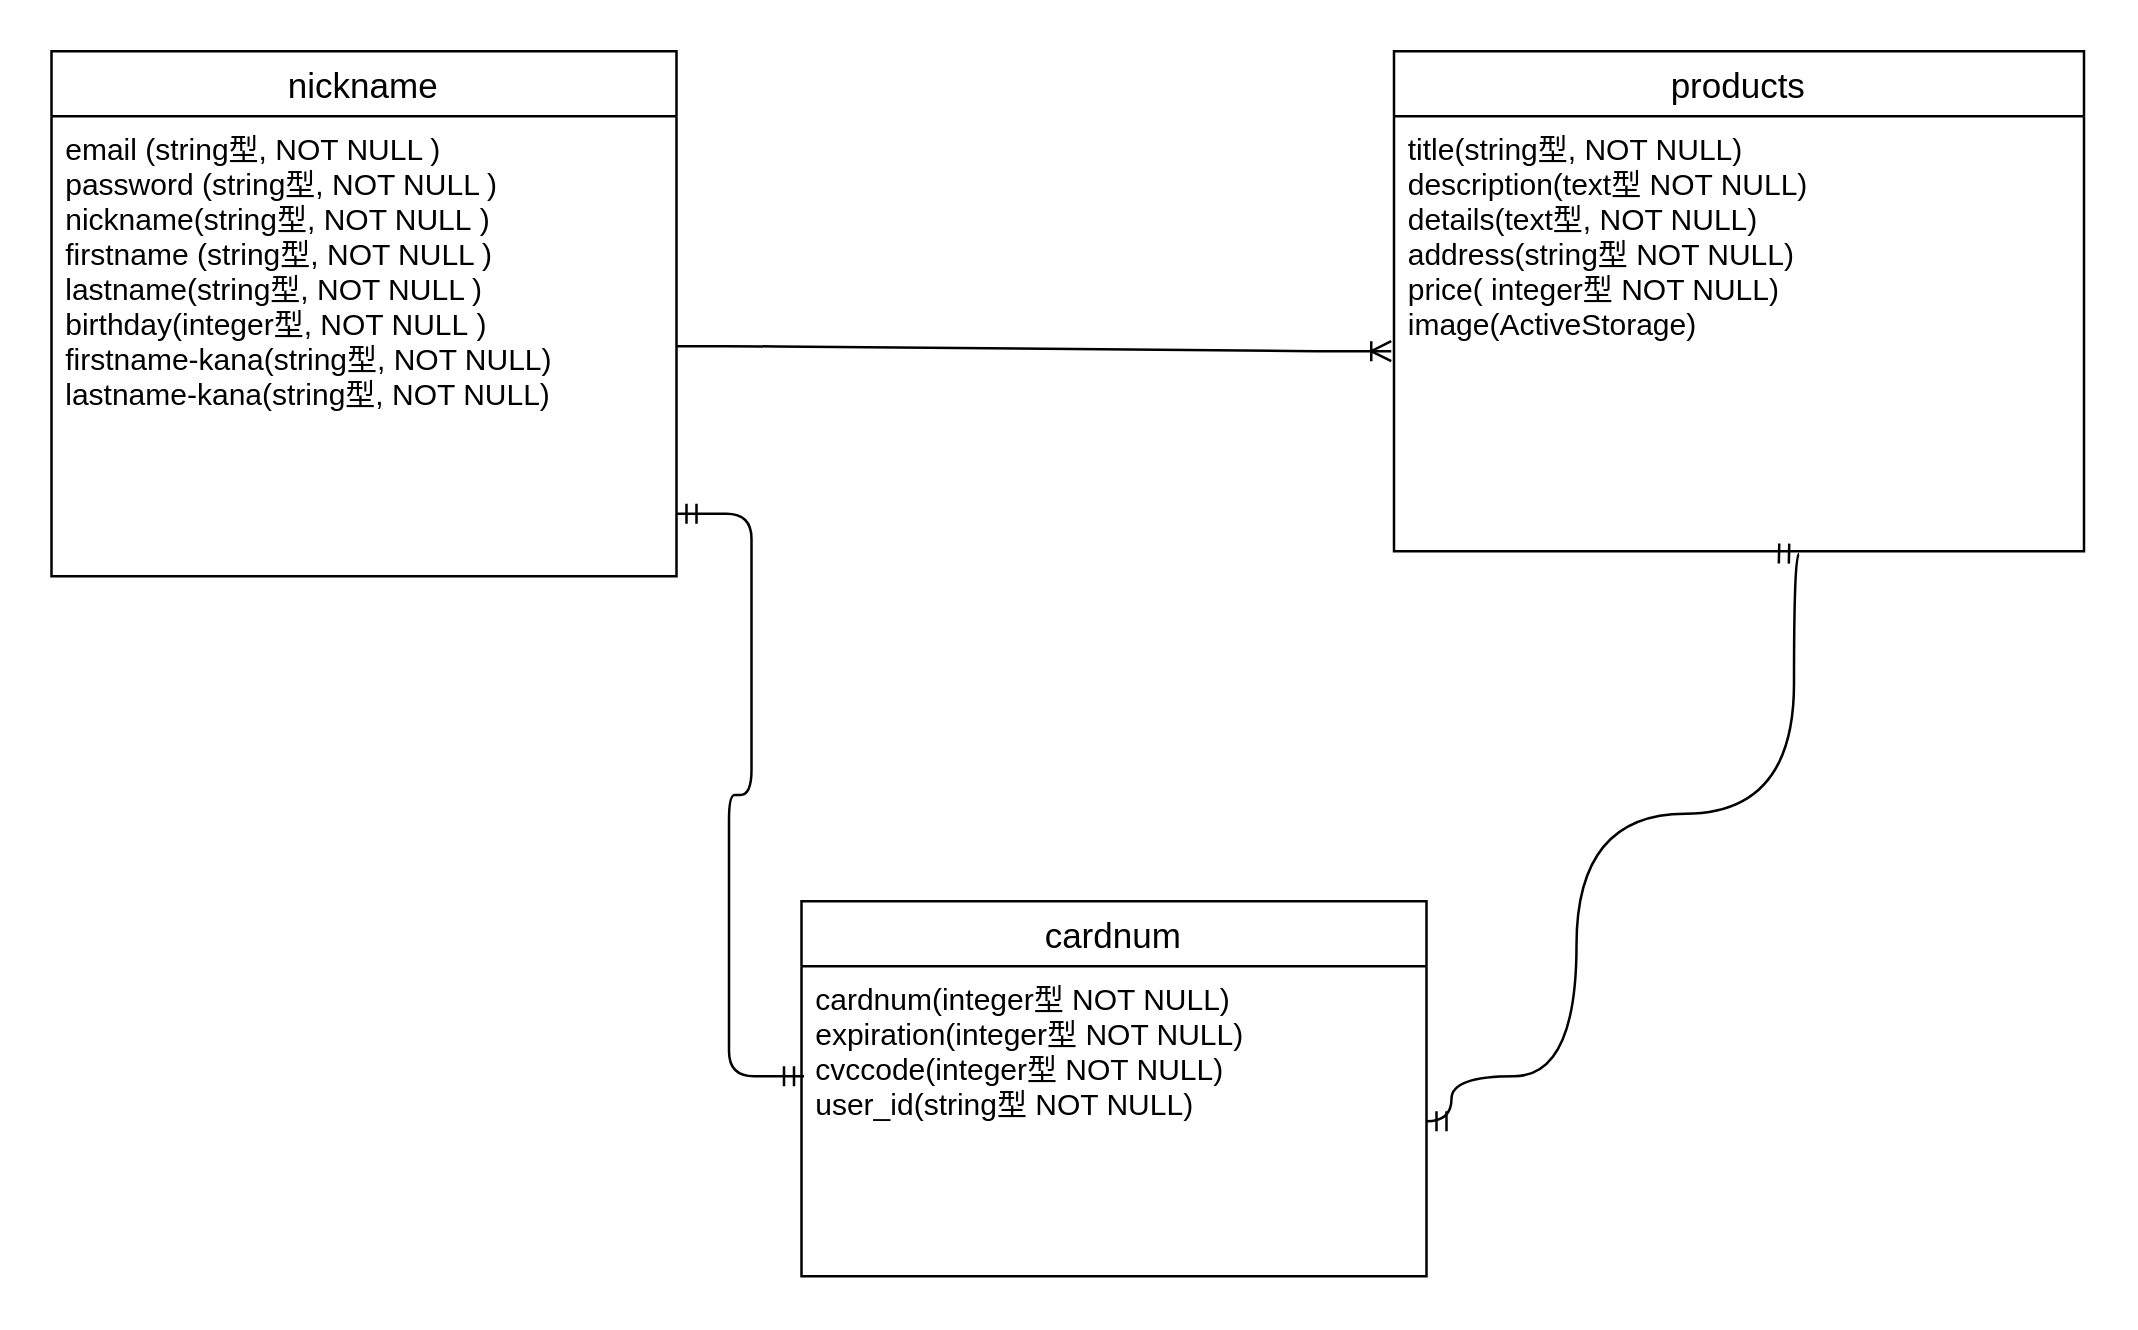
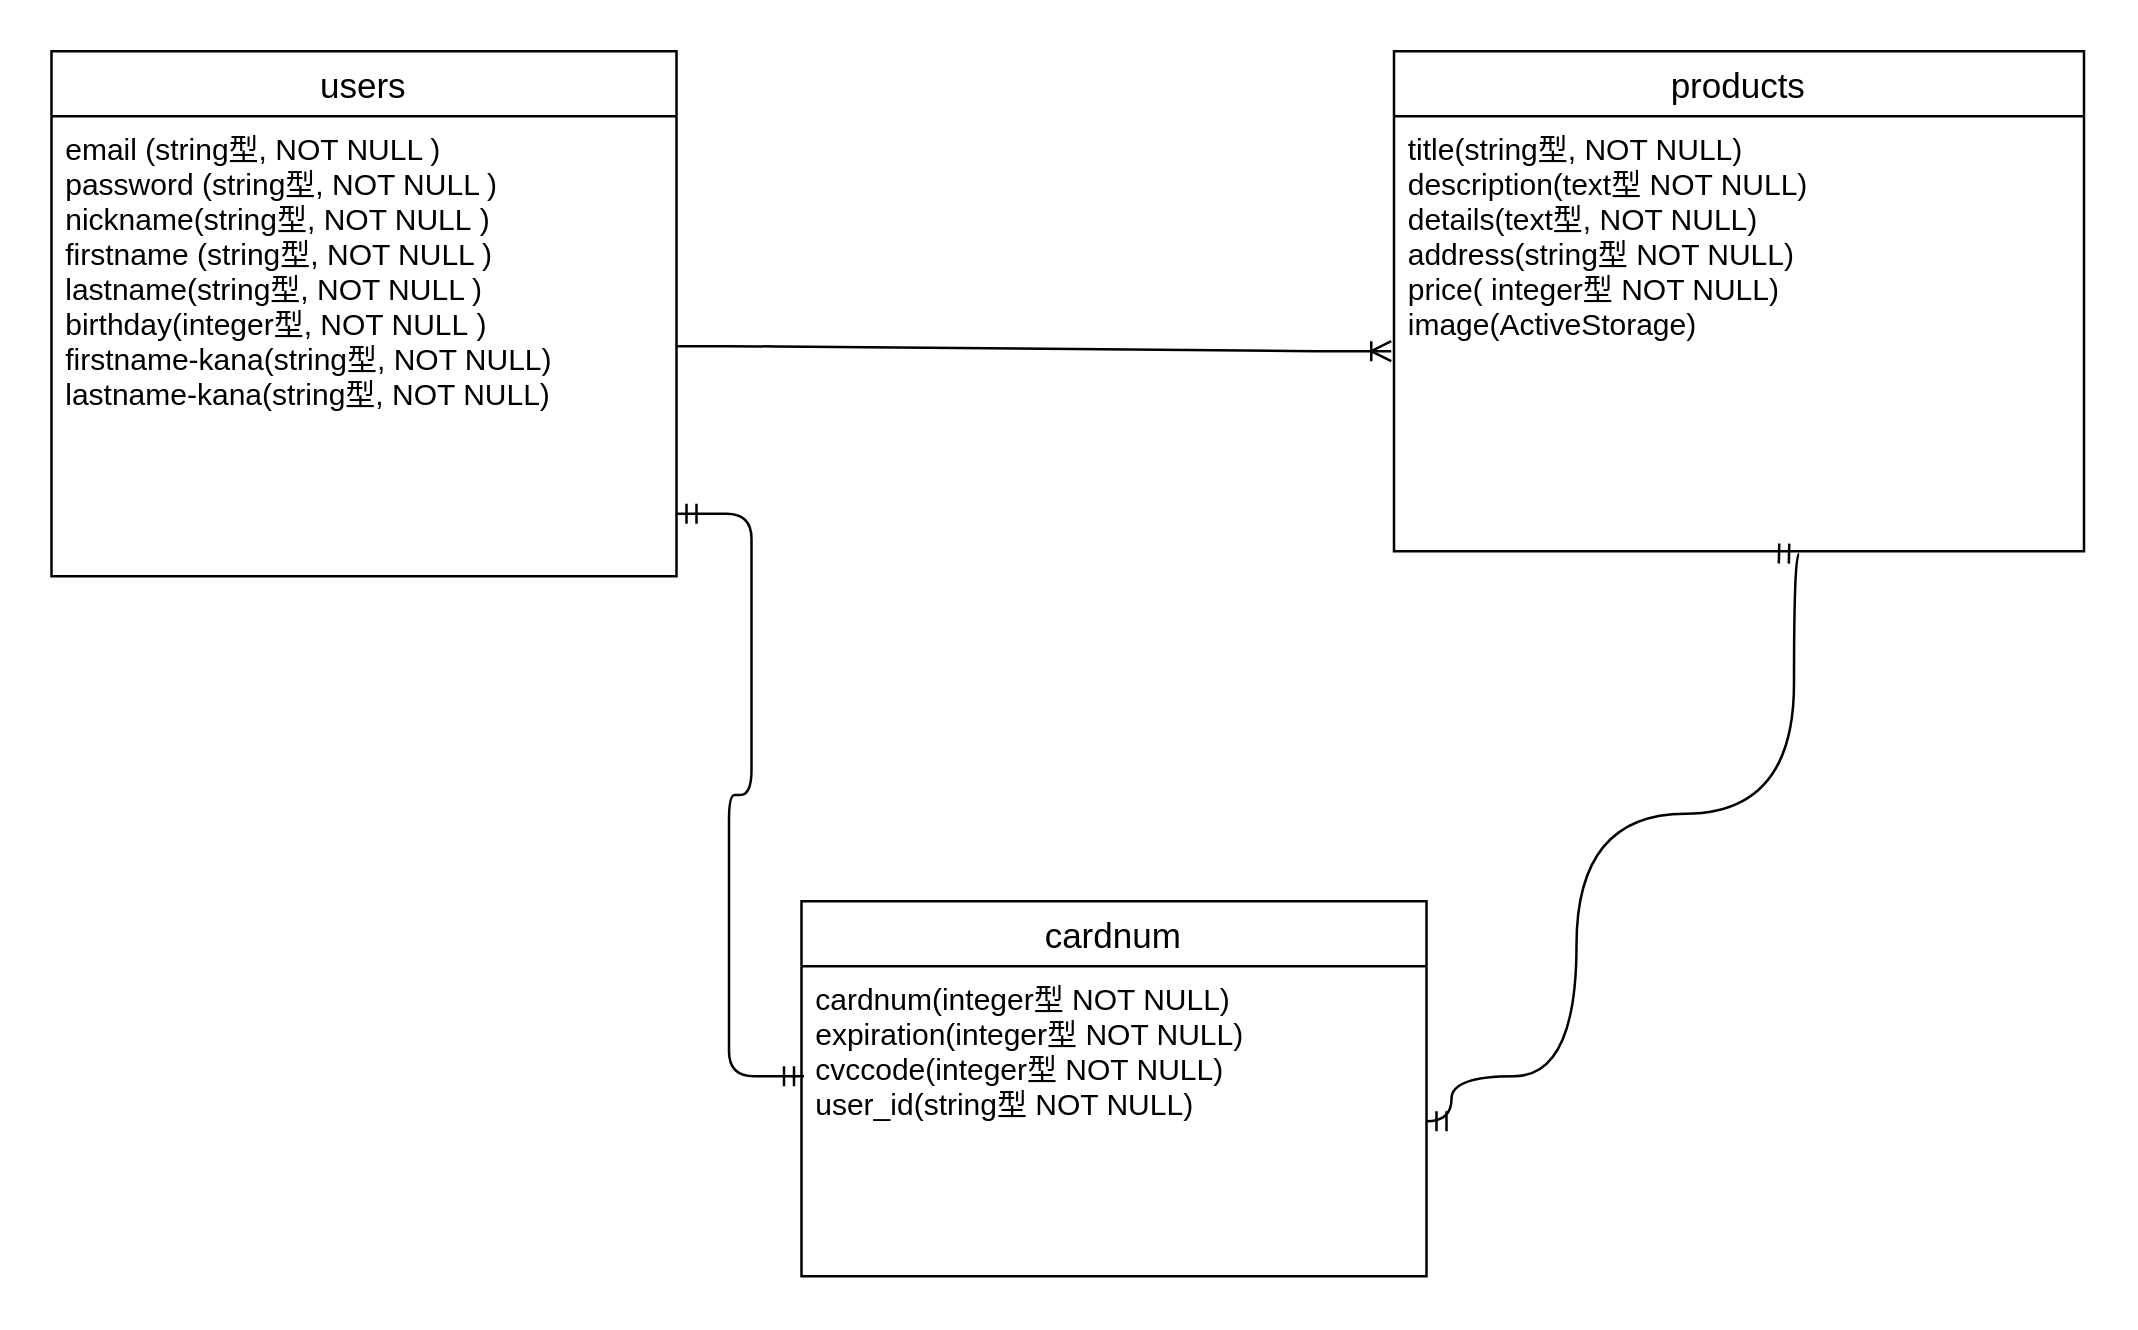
node "nickname": label "nickname" -> "users"
